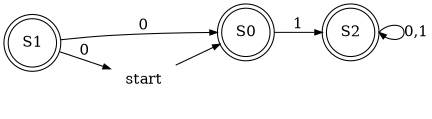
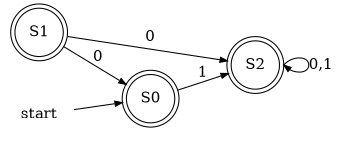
edge "S1" -> "start": now "S1" -> "S2"
